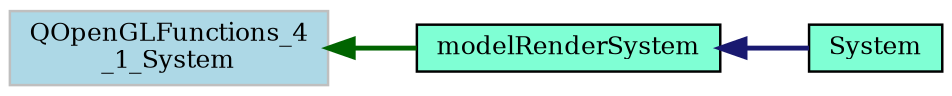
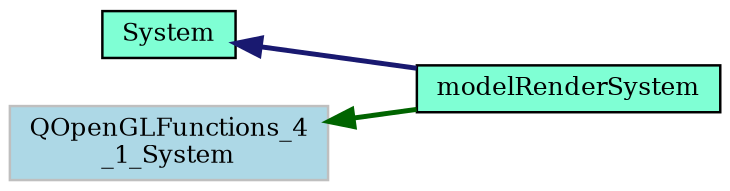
edge "System" -> "modelRenderSystem": reversed
